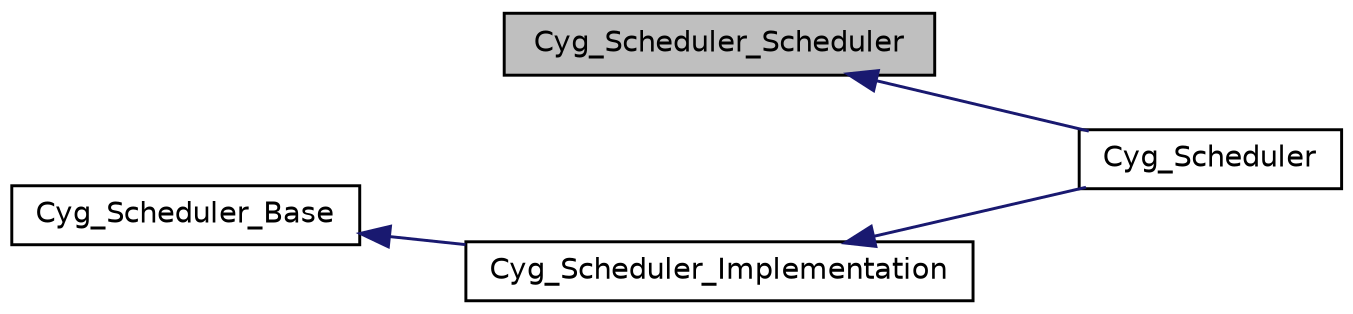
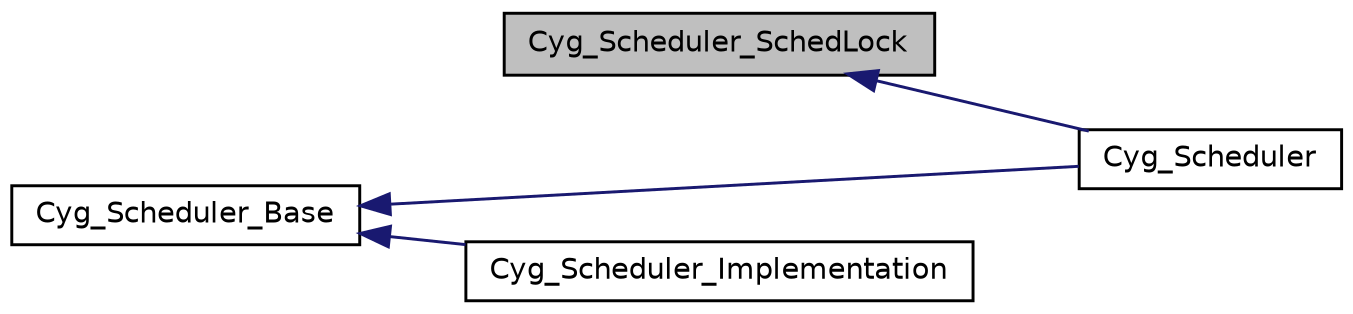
node "Cyg_Scheduler_Scheduler": label "Cyg_Scheduler_Scheduler" -> "Cyg_Scheduler_SchedLock"
edge "Cyg_Scheduler" -> "Cyg_Scheduler_Implementation": now "Cyg_Scheduler" -> "Cyg_Scheduler_Base"
